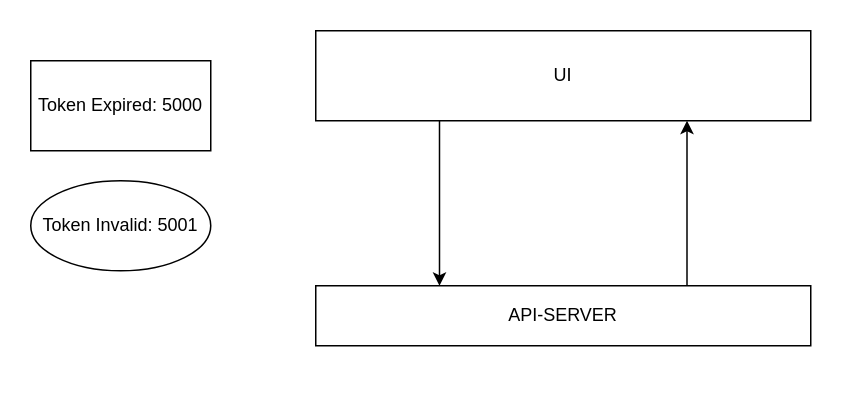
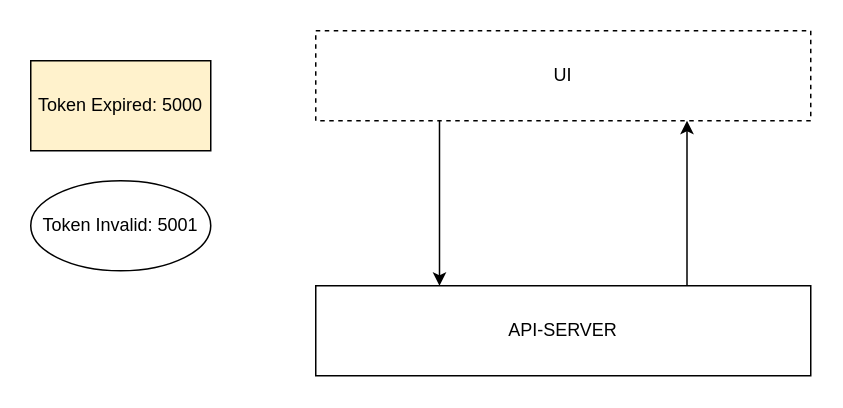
node "UI": style solid -> dashed
node "Token Expired: 5000": fillcolor #ffffff -> #fff2cc
node "API-SERVER": size 495x60 -> 495x90
